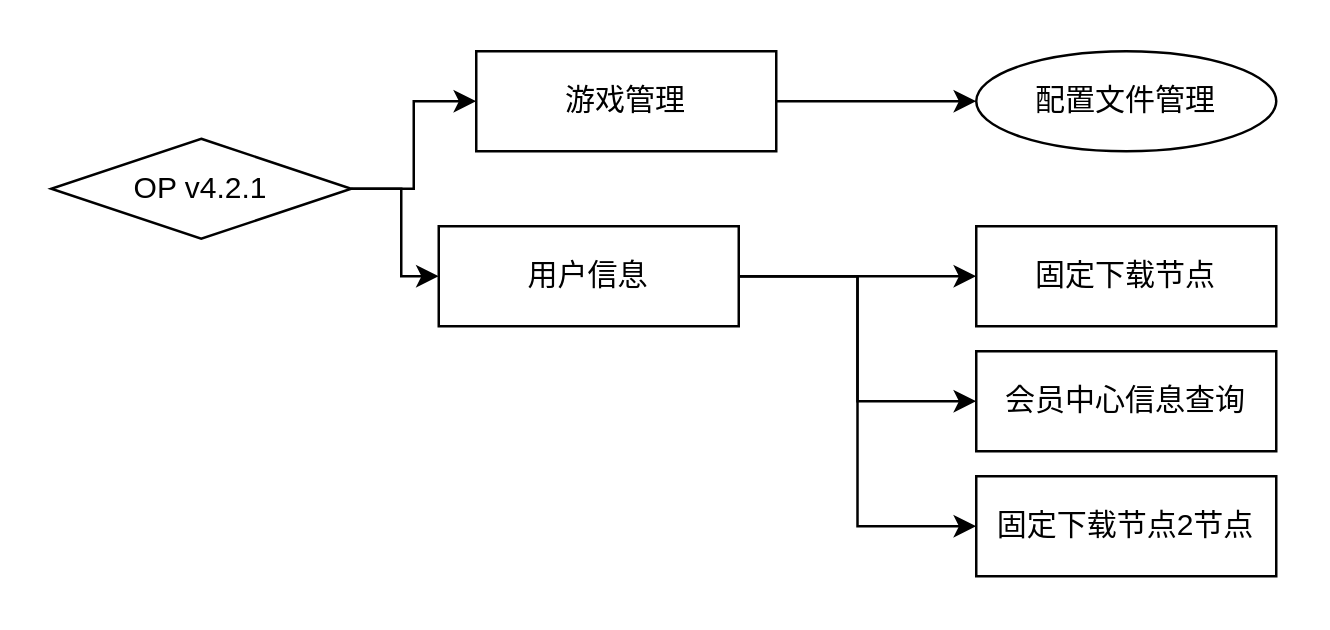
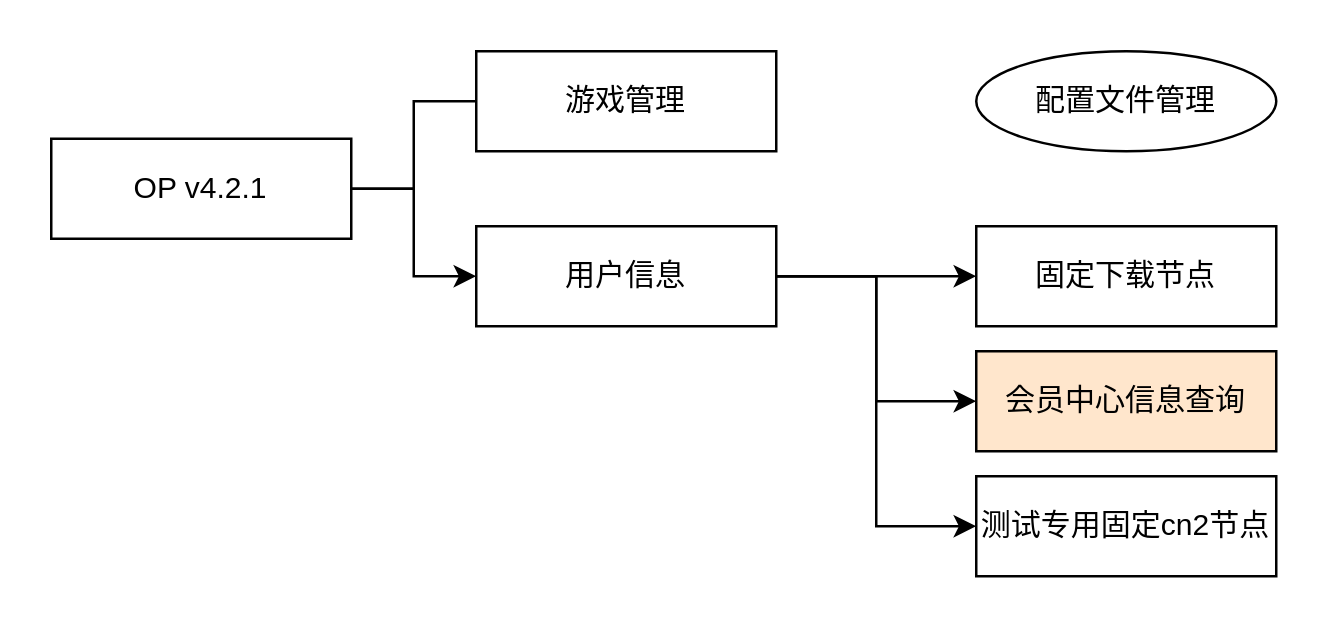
edge "OP v4.2.1" -> "游戏管理": arrowhead classic -> none
edge "游戏管理" -> "配置文件管理": removed
node "OP v4.2.1": shape diamond -> rectangle
node "用户信息": moved (589, 276) -> (626, 276)
node "会员中心信息查询": fillcolor #ffffff -> #ffe6cc
node "固定下载节点2节点": label "固定下载节点2节点" -> "测试专用固定cn2节点"
